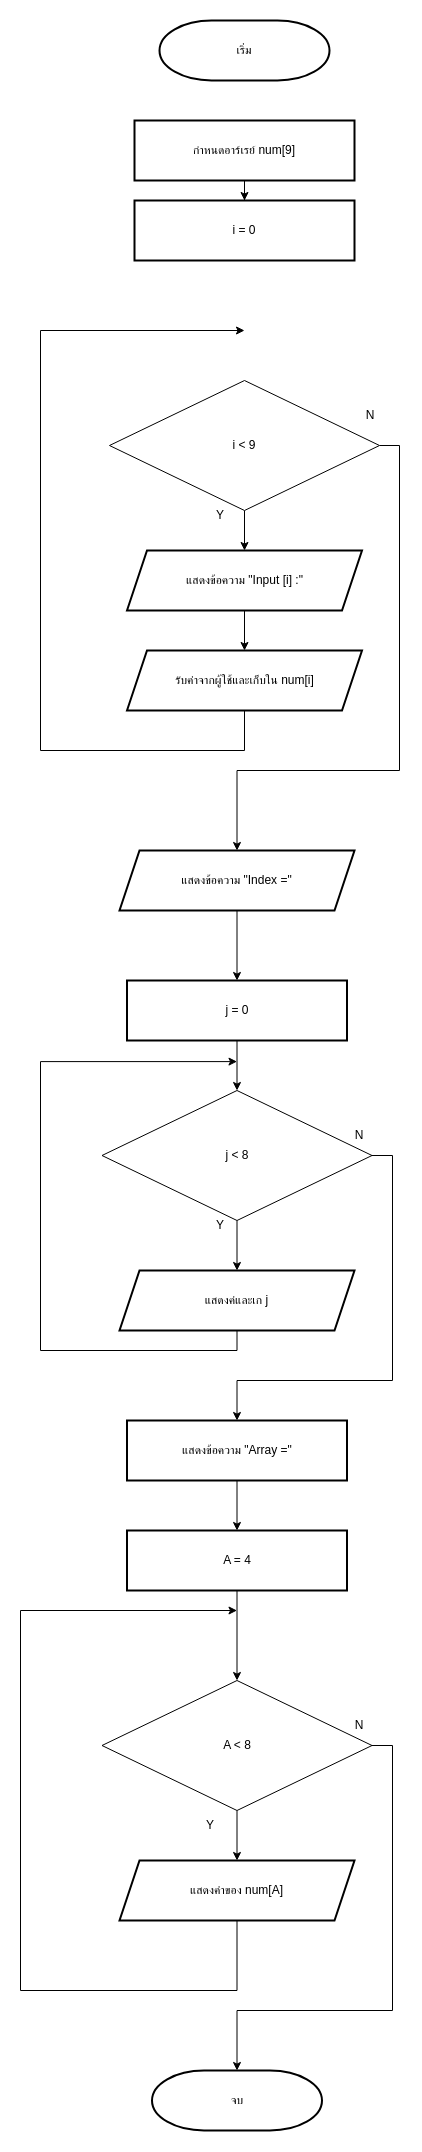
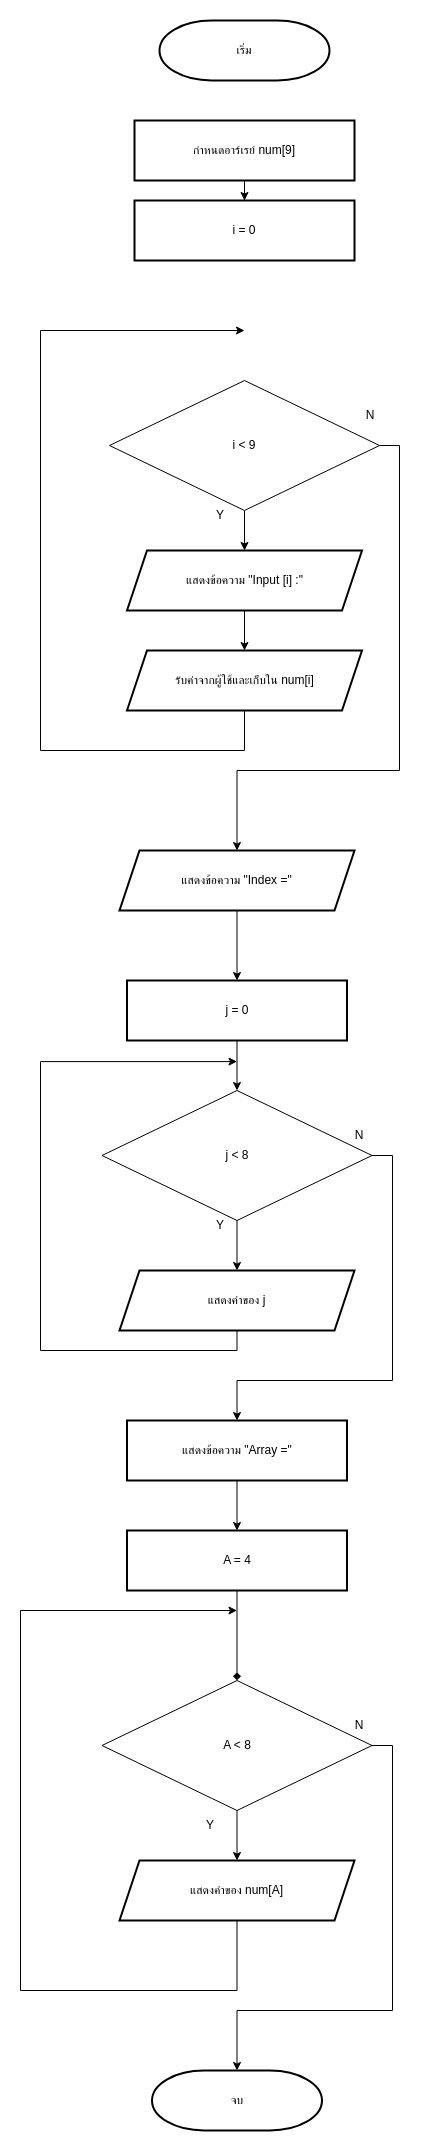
node "แสดงค่และเก j": label "แสดงค่และเก j" -> "แสดงค่าของ j"
edge "A = 4" -> "A < 8": arrowhead classic -> diamond
